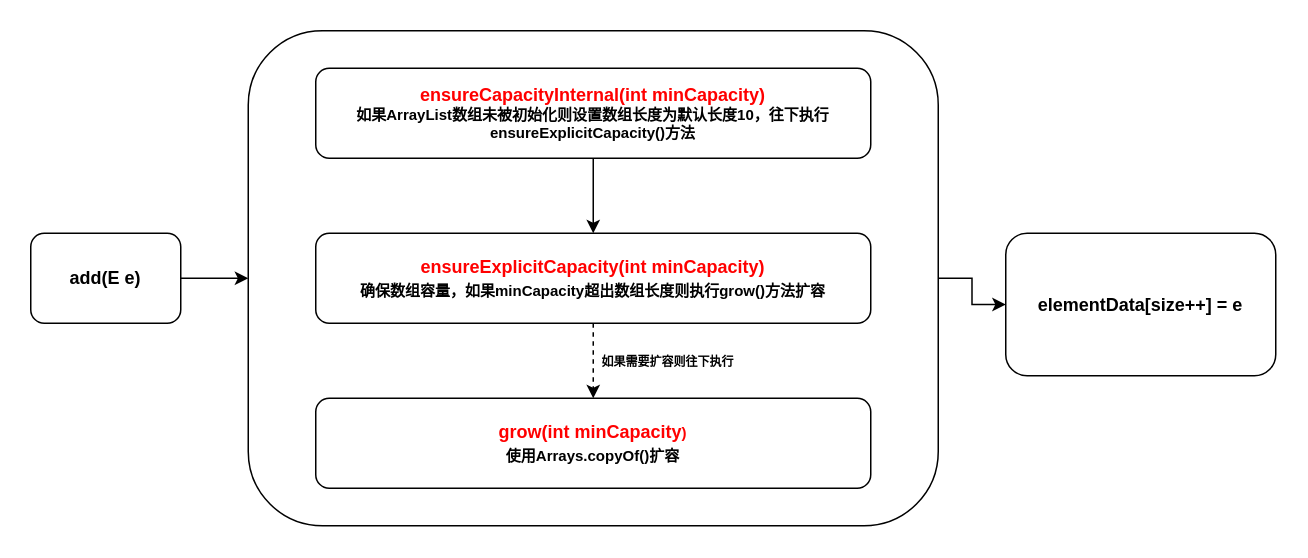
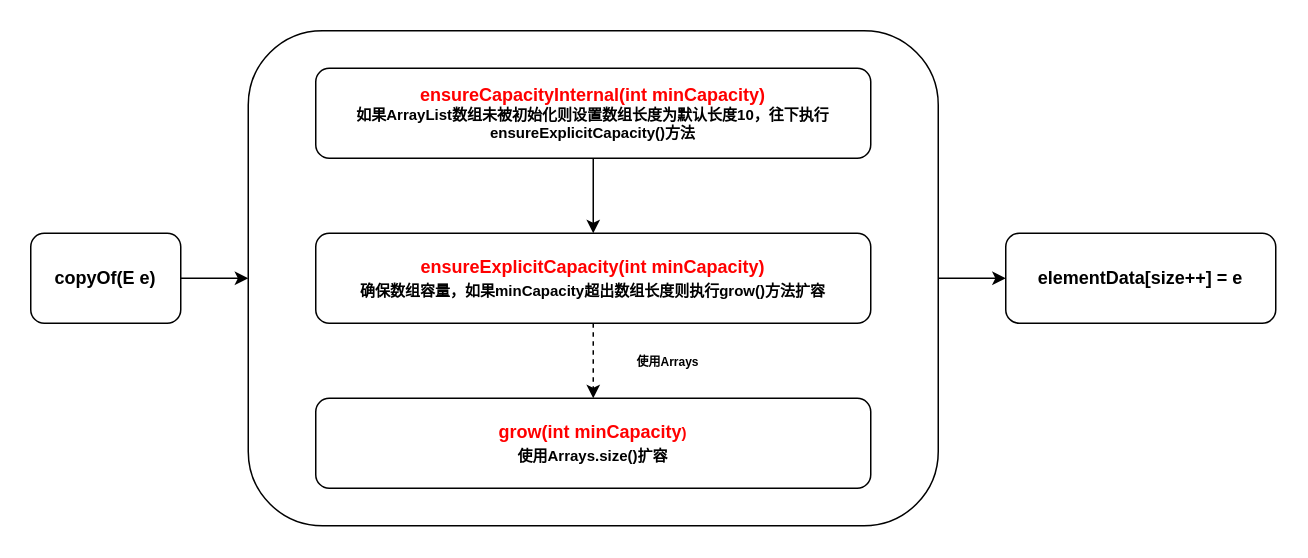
node "add(E e)": label "add(E e)" -> "copyOf(E e)"
node "elementData[size++] = e": size 270x143 -> 270x90
node "如果需要扩容则往下执行": label "如果需要扩容则往下执行" -> "使用Arrays"
node "grow(int minCapacity) 使用Arrays.copyOf()扩容": label "grow(int minCapacity) 使用Arrays.copyOf()扩容" -> "grow(int minCapacity) 使用Arrays.size()扩容"
